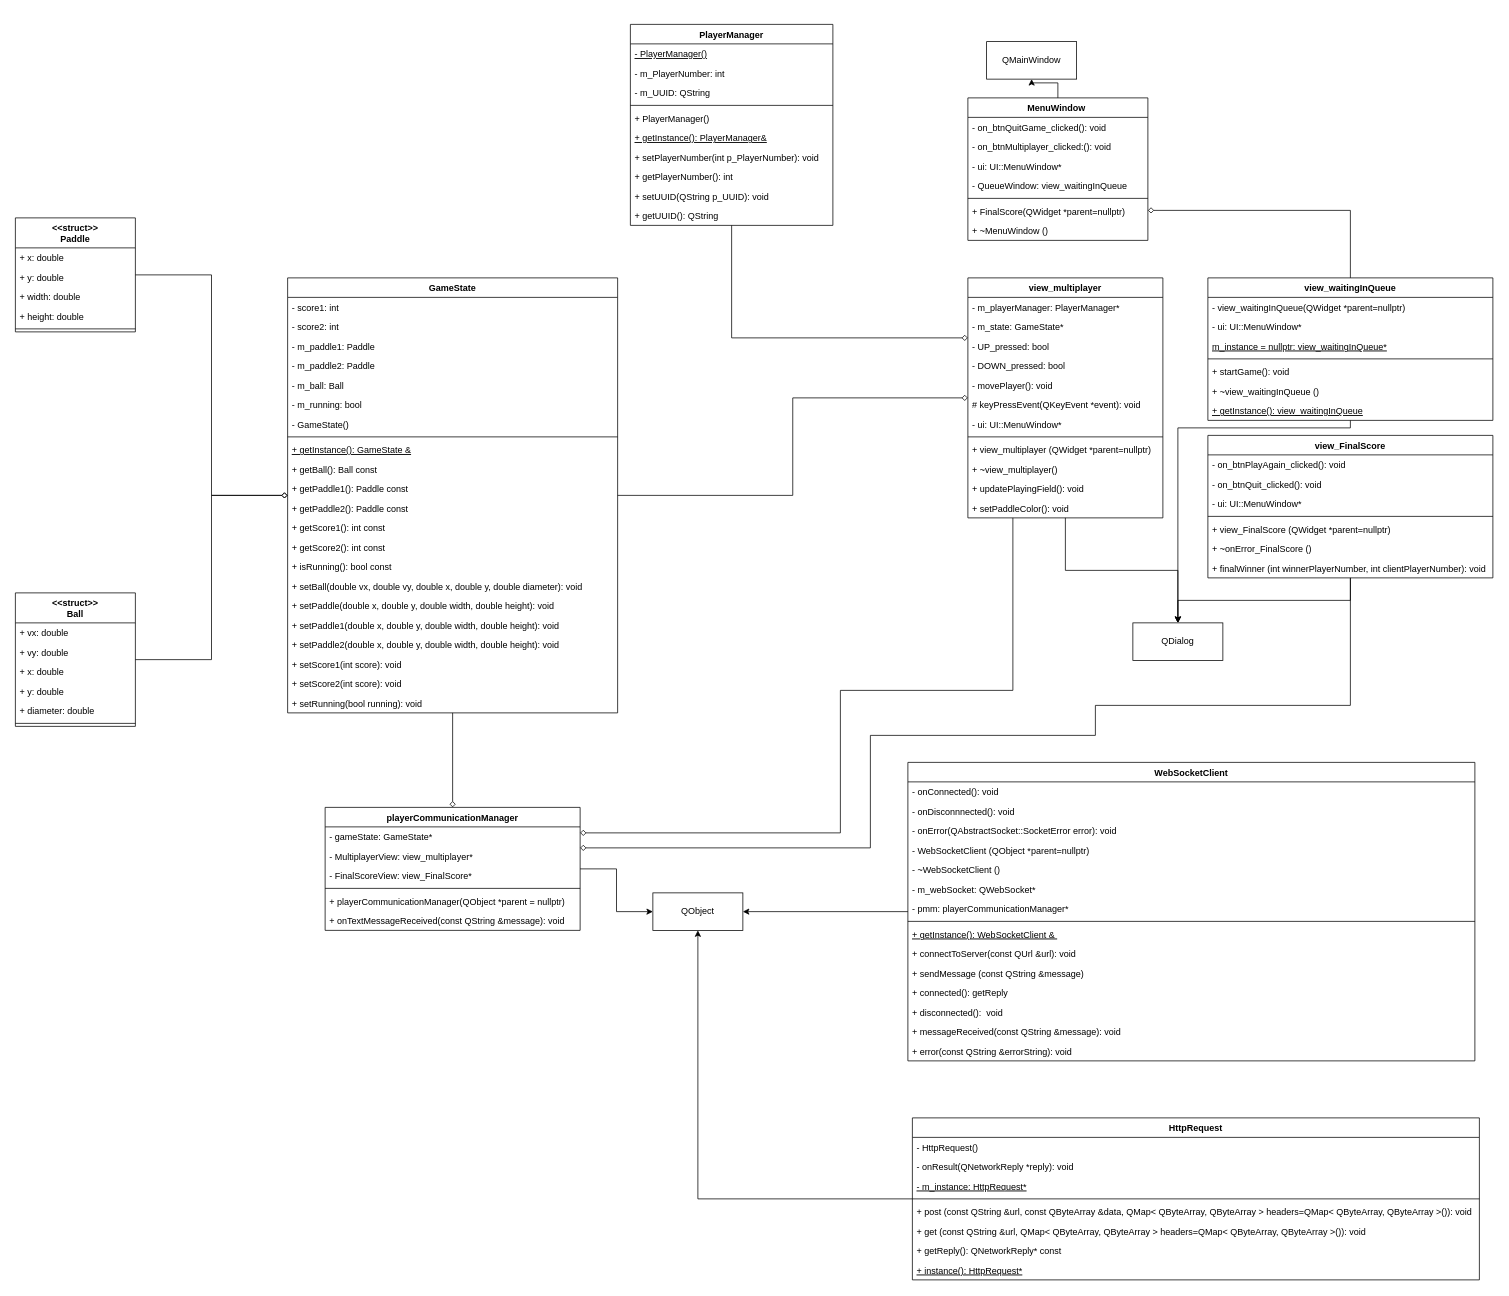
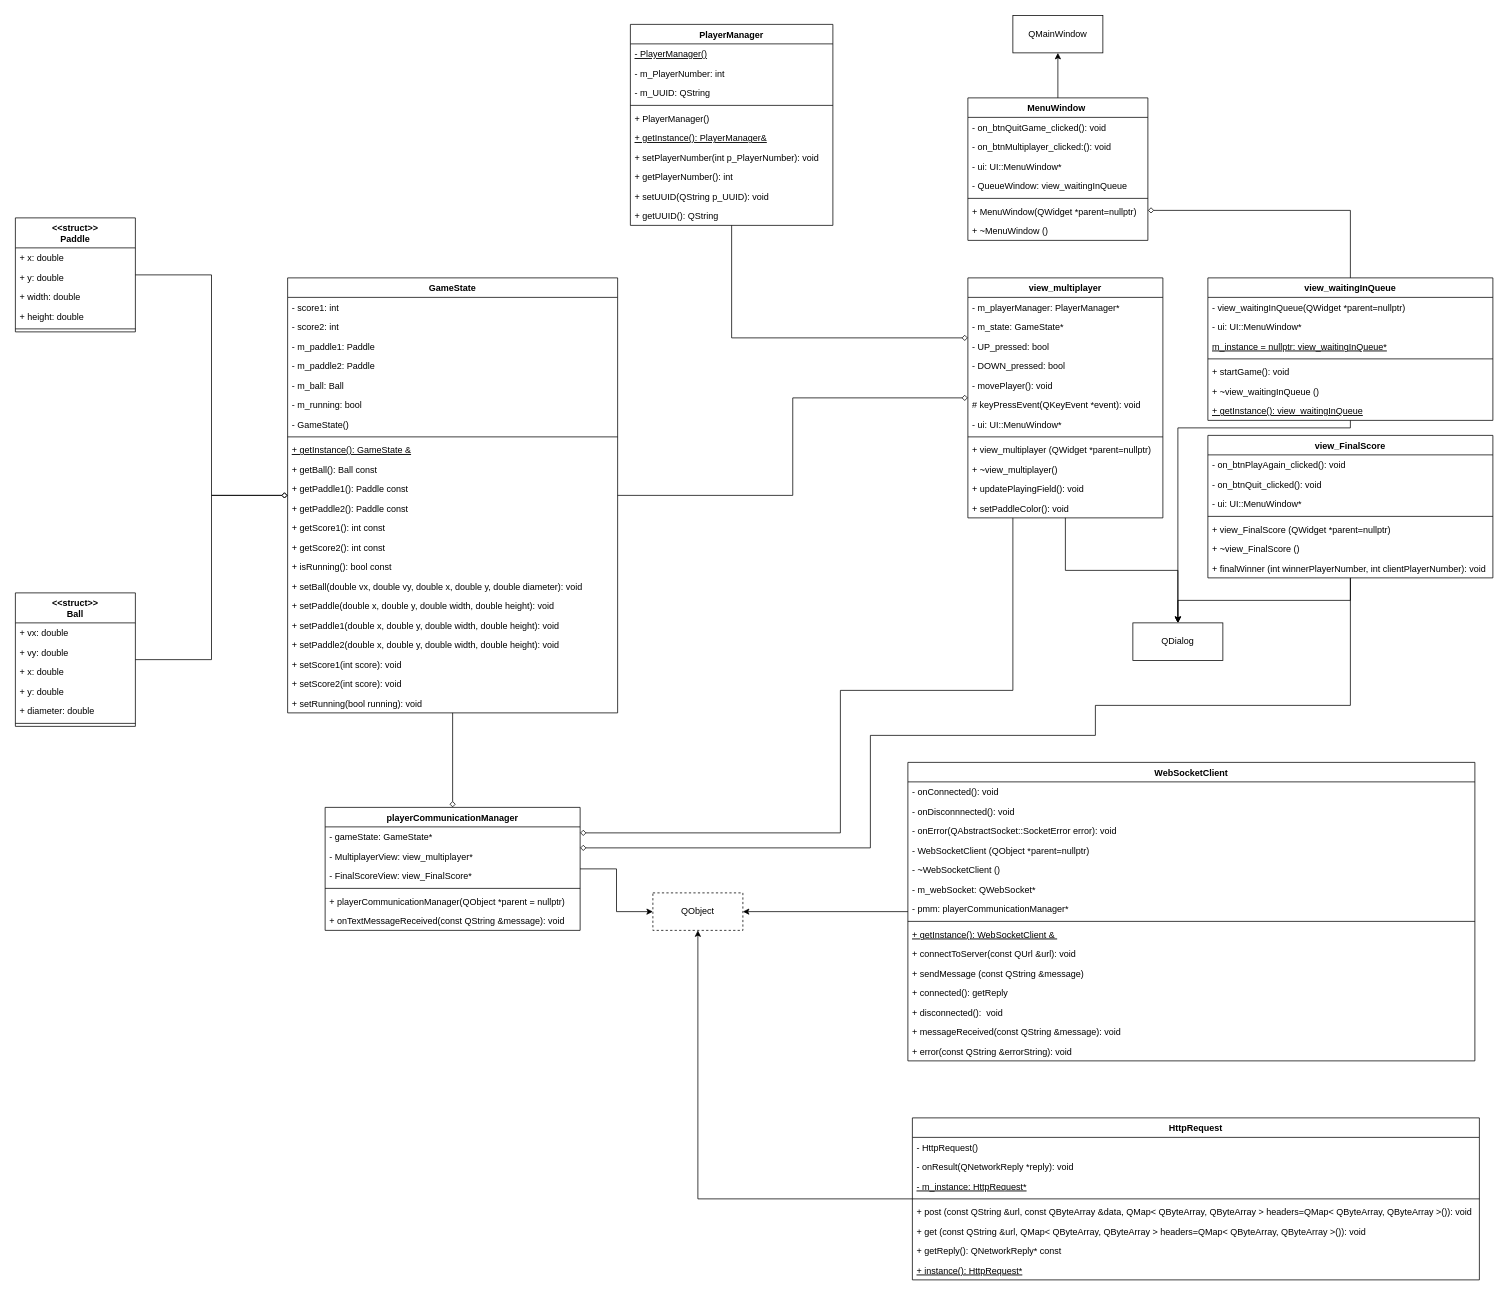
node "QMainWindow": moved (1032, 60) -> (1058, 34)
node "+ FinalScore(QWidget *parent=nullptr)": label "+ FinalScore(QWidget *parent=nullptr)" -> "+ MenuWindow(QWidget *parent=nullptr)"
node "+ ~onError_FinalScore ()": label "+ ~onError_FinalScore ()" -> "+ ~view_FinalScore ()"
node "QObject": style solid -> dashed
